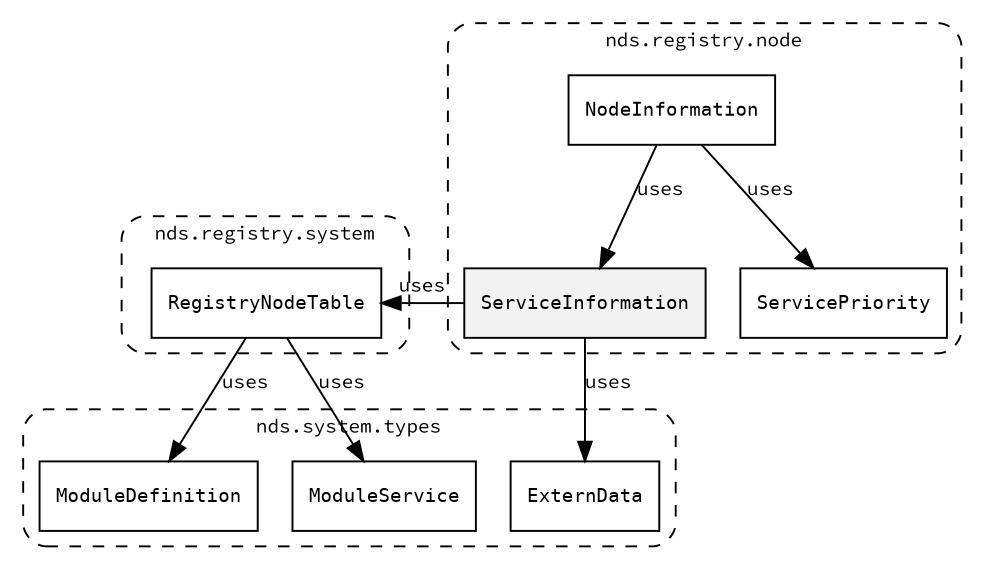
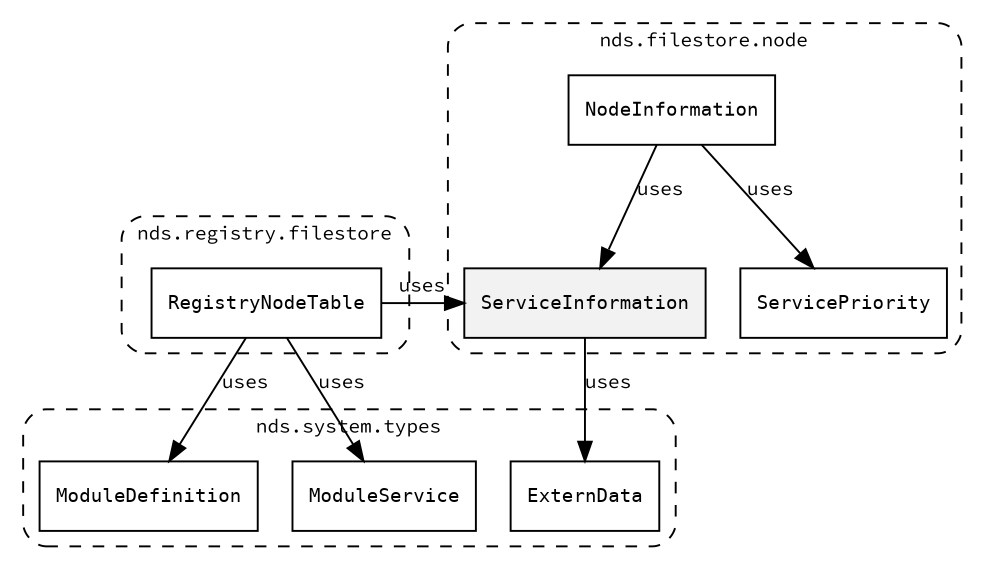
cluster "nds.registry.node": label "nds.registry.node" -> "nds.filestore.node"
cluster "nds.registry.system": label "nds.registry.system" -> "nds.registry.filestore"
edge "ServiceInformation" -> "RegistryNodeTable": reversed
